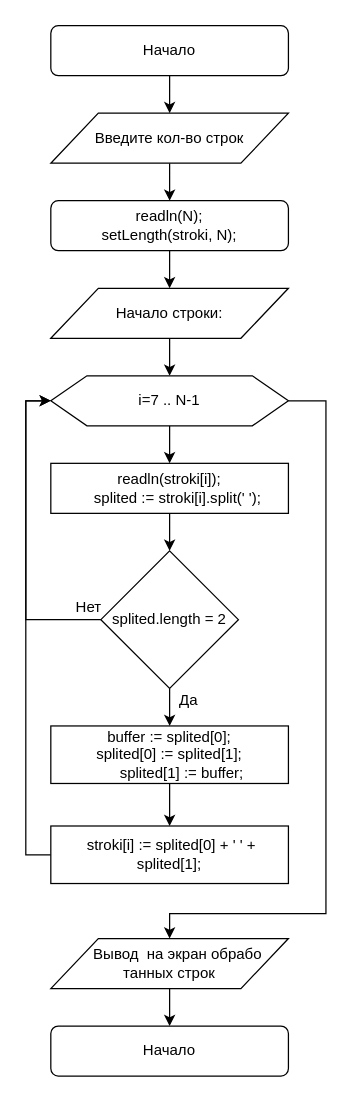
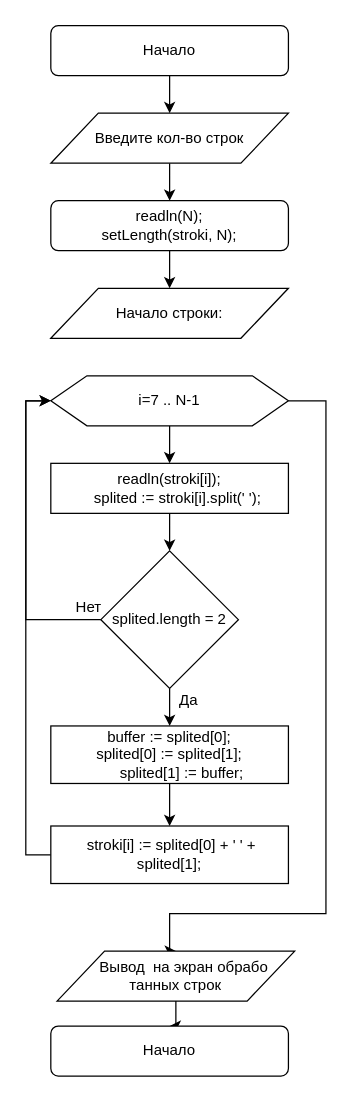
edge "Начало строки:" -> "i=7 .. N-1": removed
node "Вывод на экран обрабо танных строк": moved (169, 963) -> (176, 976)
